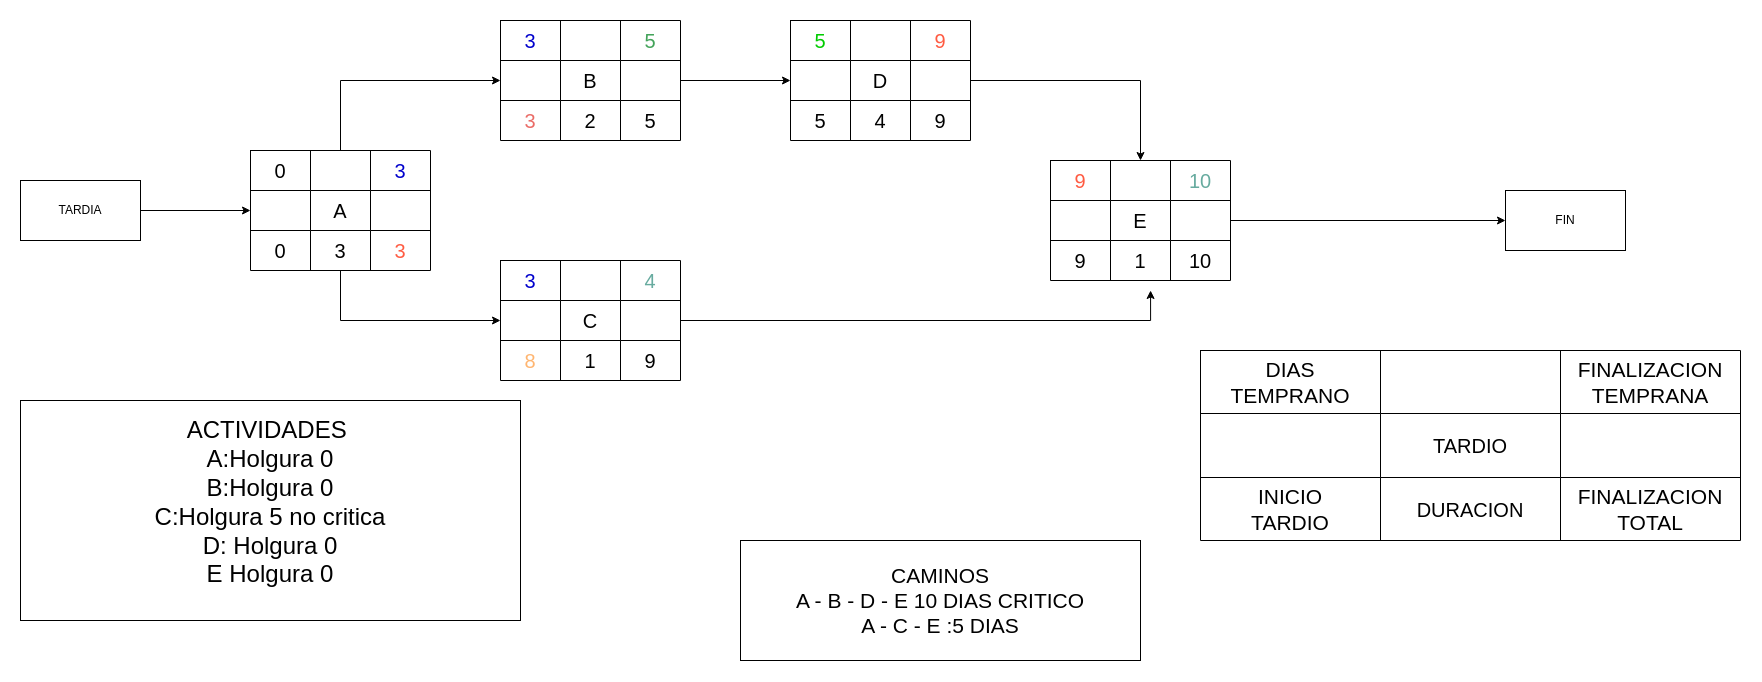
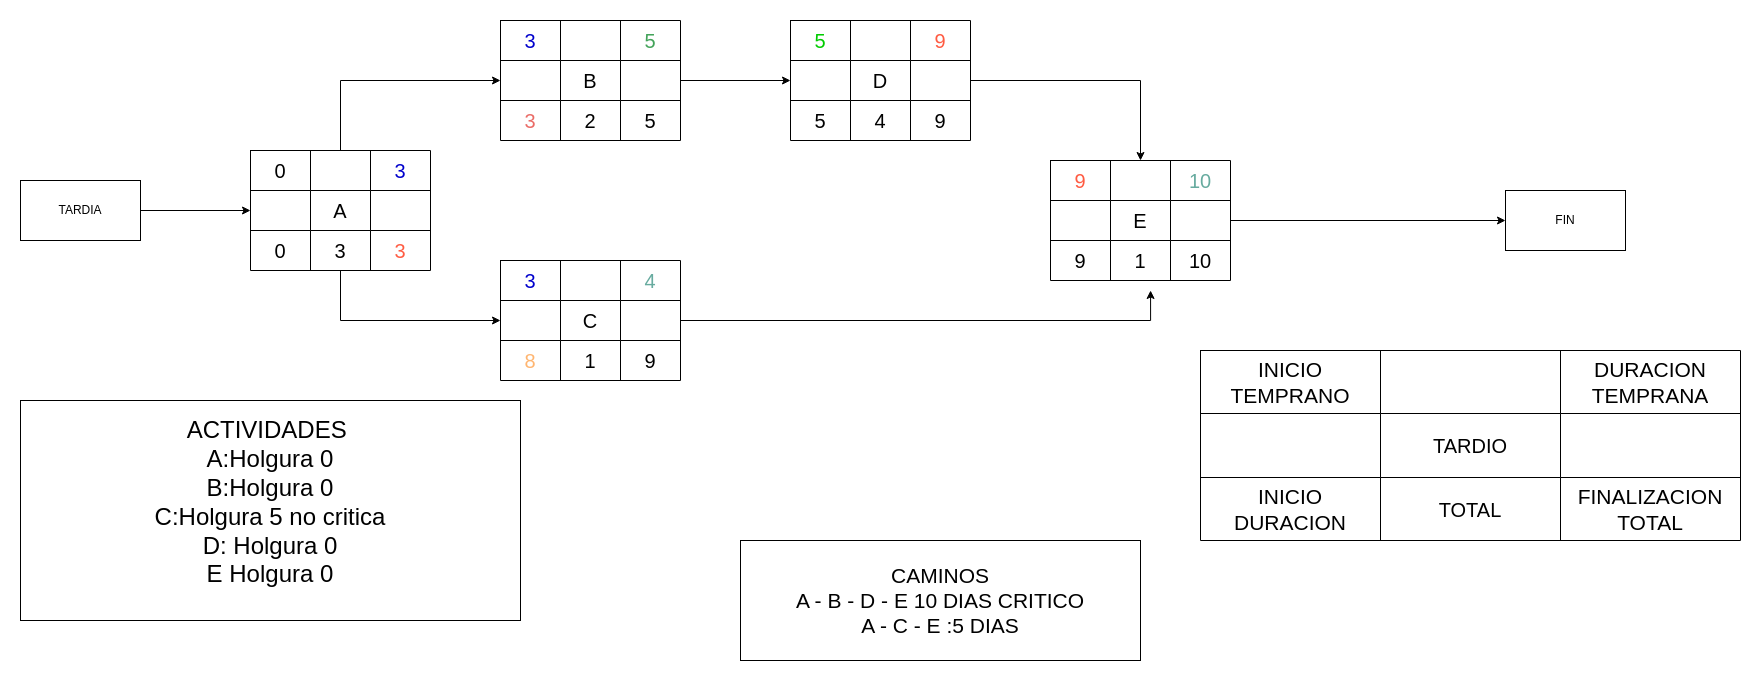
node "DIAS TEMPRANO": label "DIAS TEMPRANO" -> "INICIO TEMPRANO"
node "FINALIZACION TEMPRANA": label "FINALIZACION TEMPRANA" -> "DURACION TEMPRANA"
node "INICIO TARDIO": label "INICIO TARDIO" -> "INICIO DURACION"
node "DURACION": label "DURACION" -> "TOTAL"
